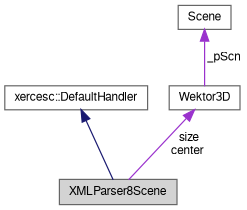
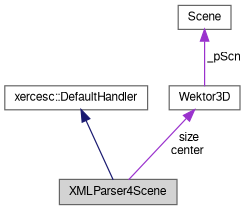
node "XMLParser8Scene": label "XMLParser8Scene" -> "XMLParser4Scene"
